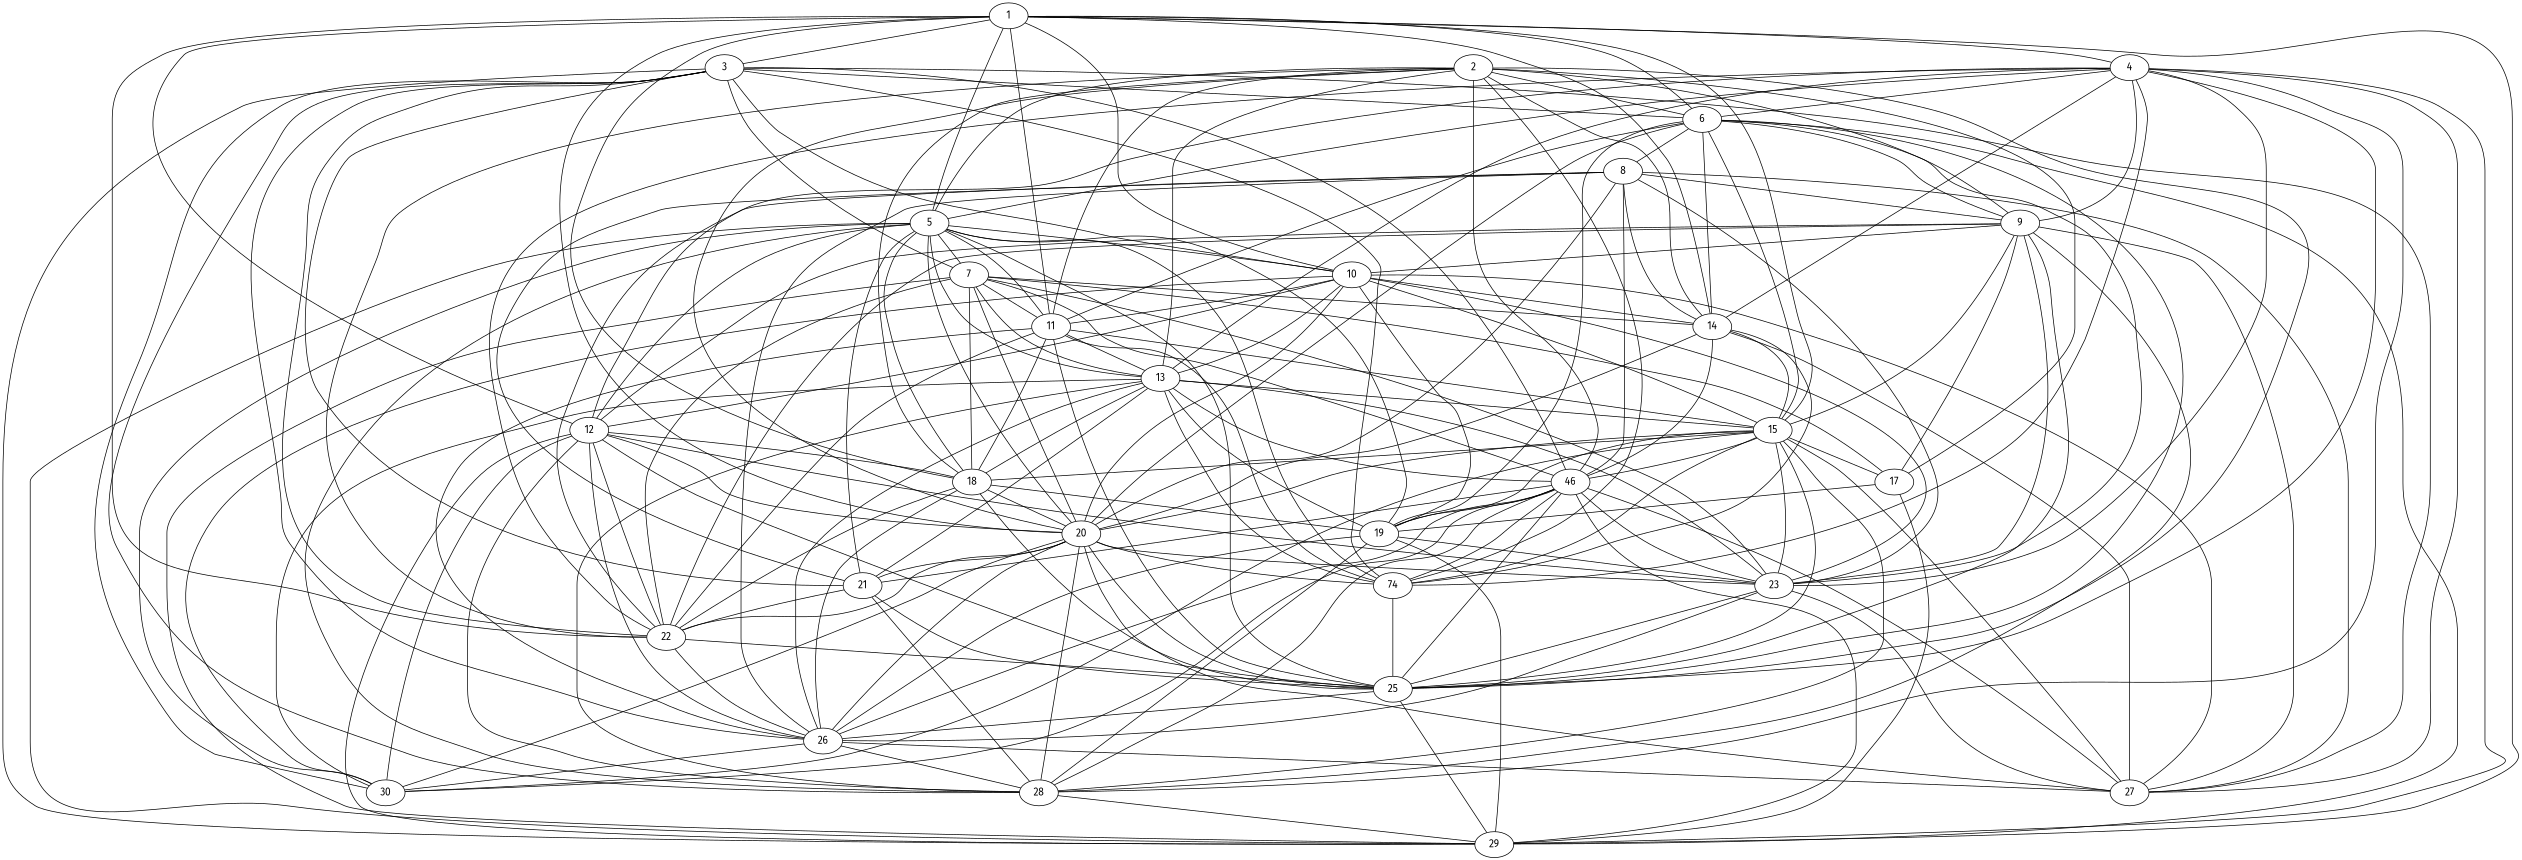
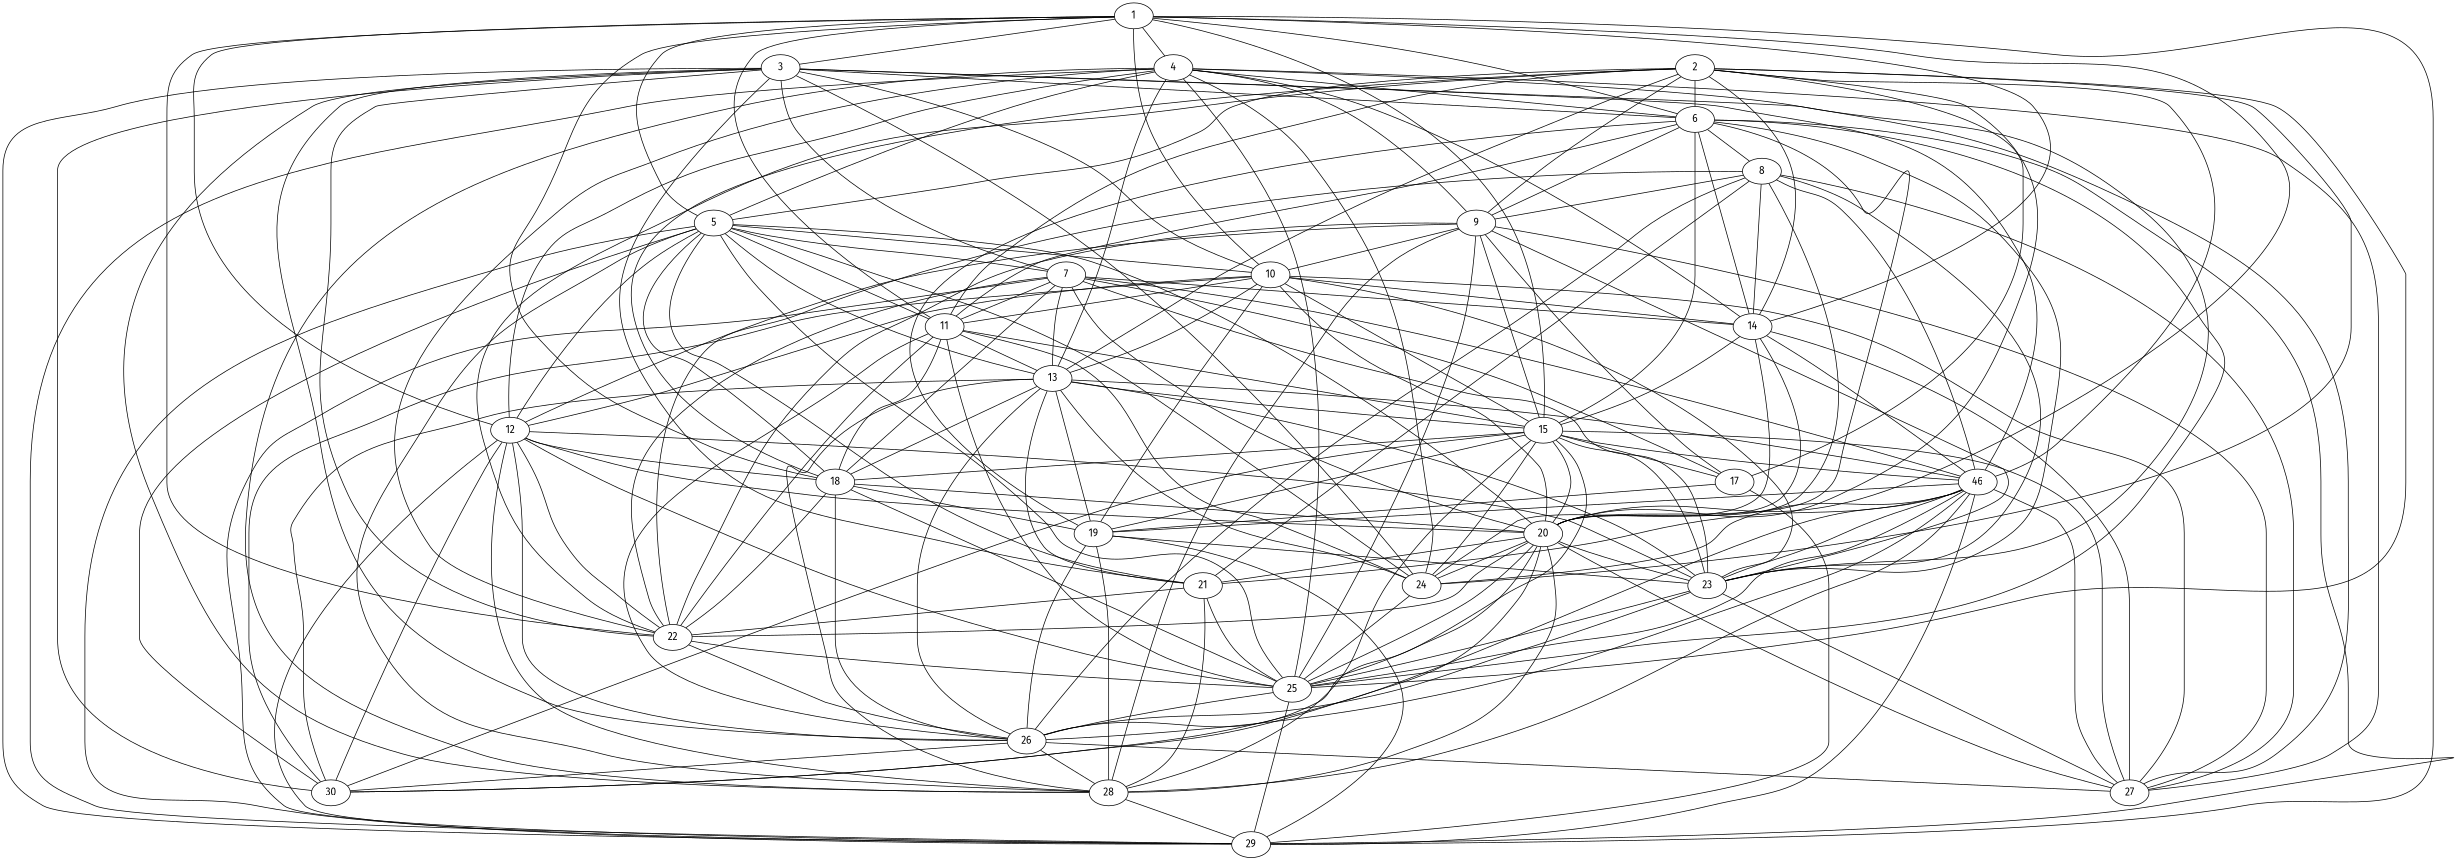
edge "5" -- "19": removed
node "74": label "74" -> "24"
